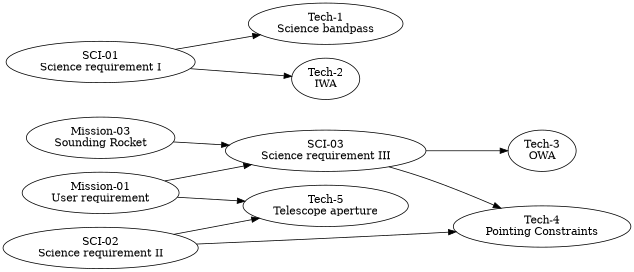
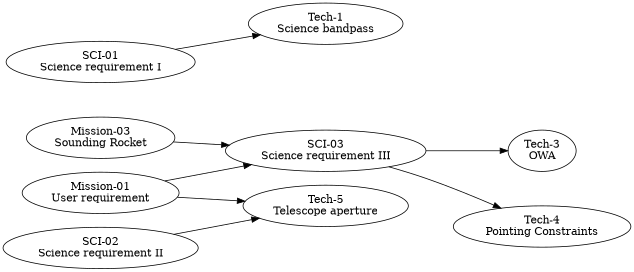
node "Tech-2 IWA": removed
edge "SCI-02 Science requirement II" -> "Tech-4 Pointing Constraints": removed
